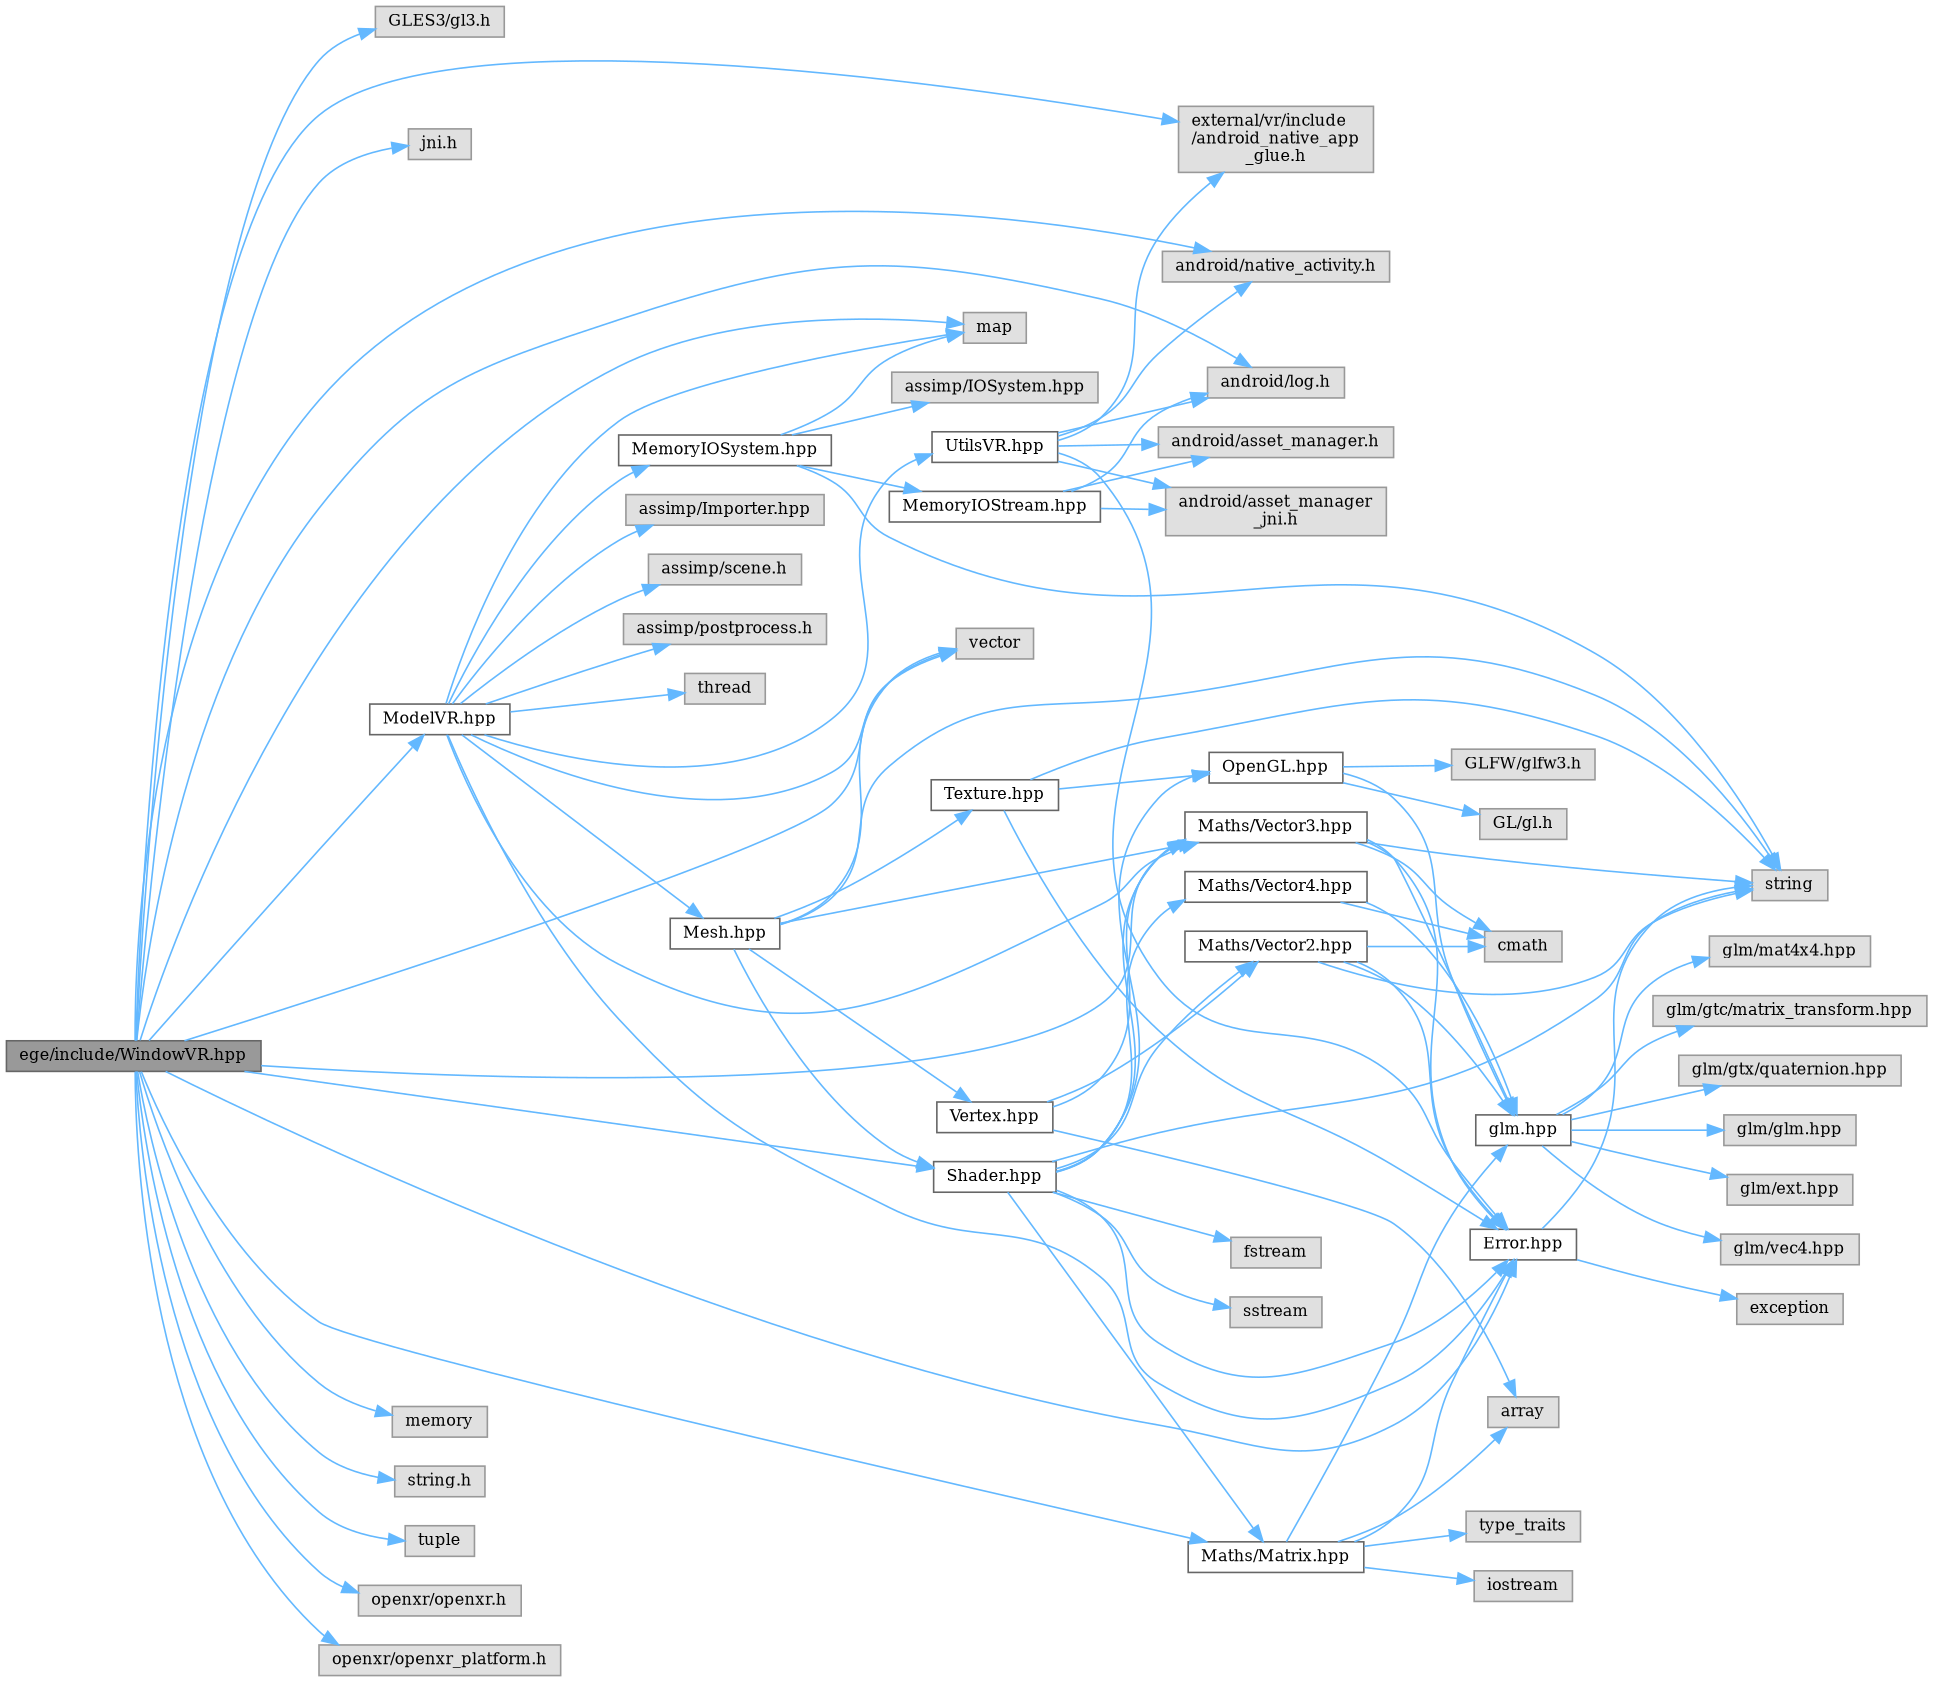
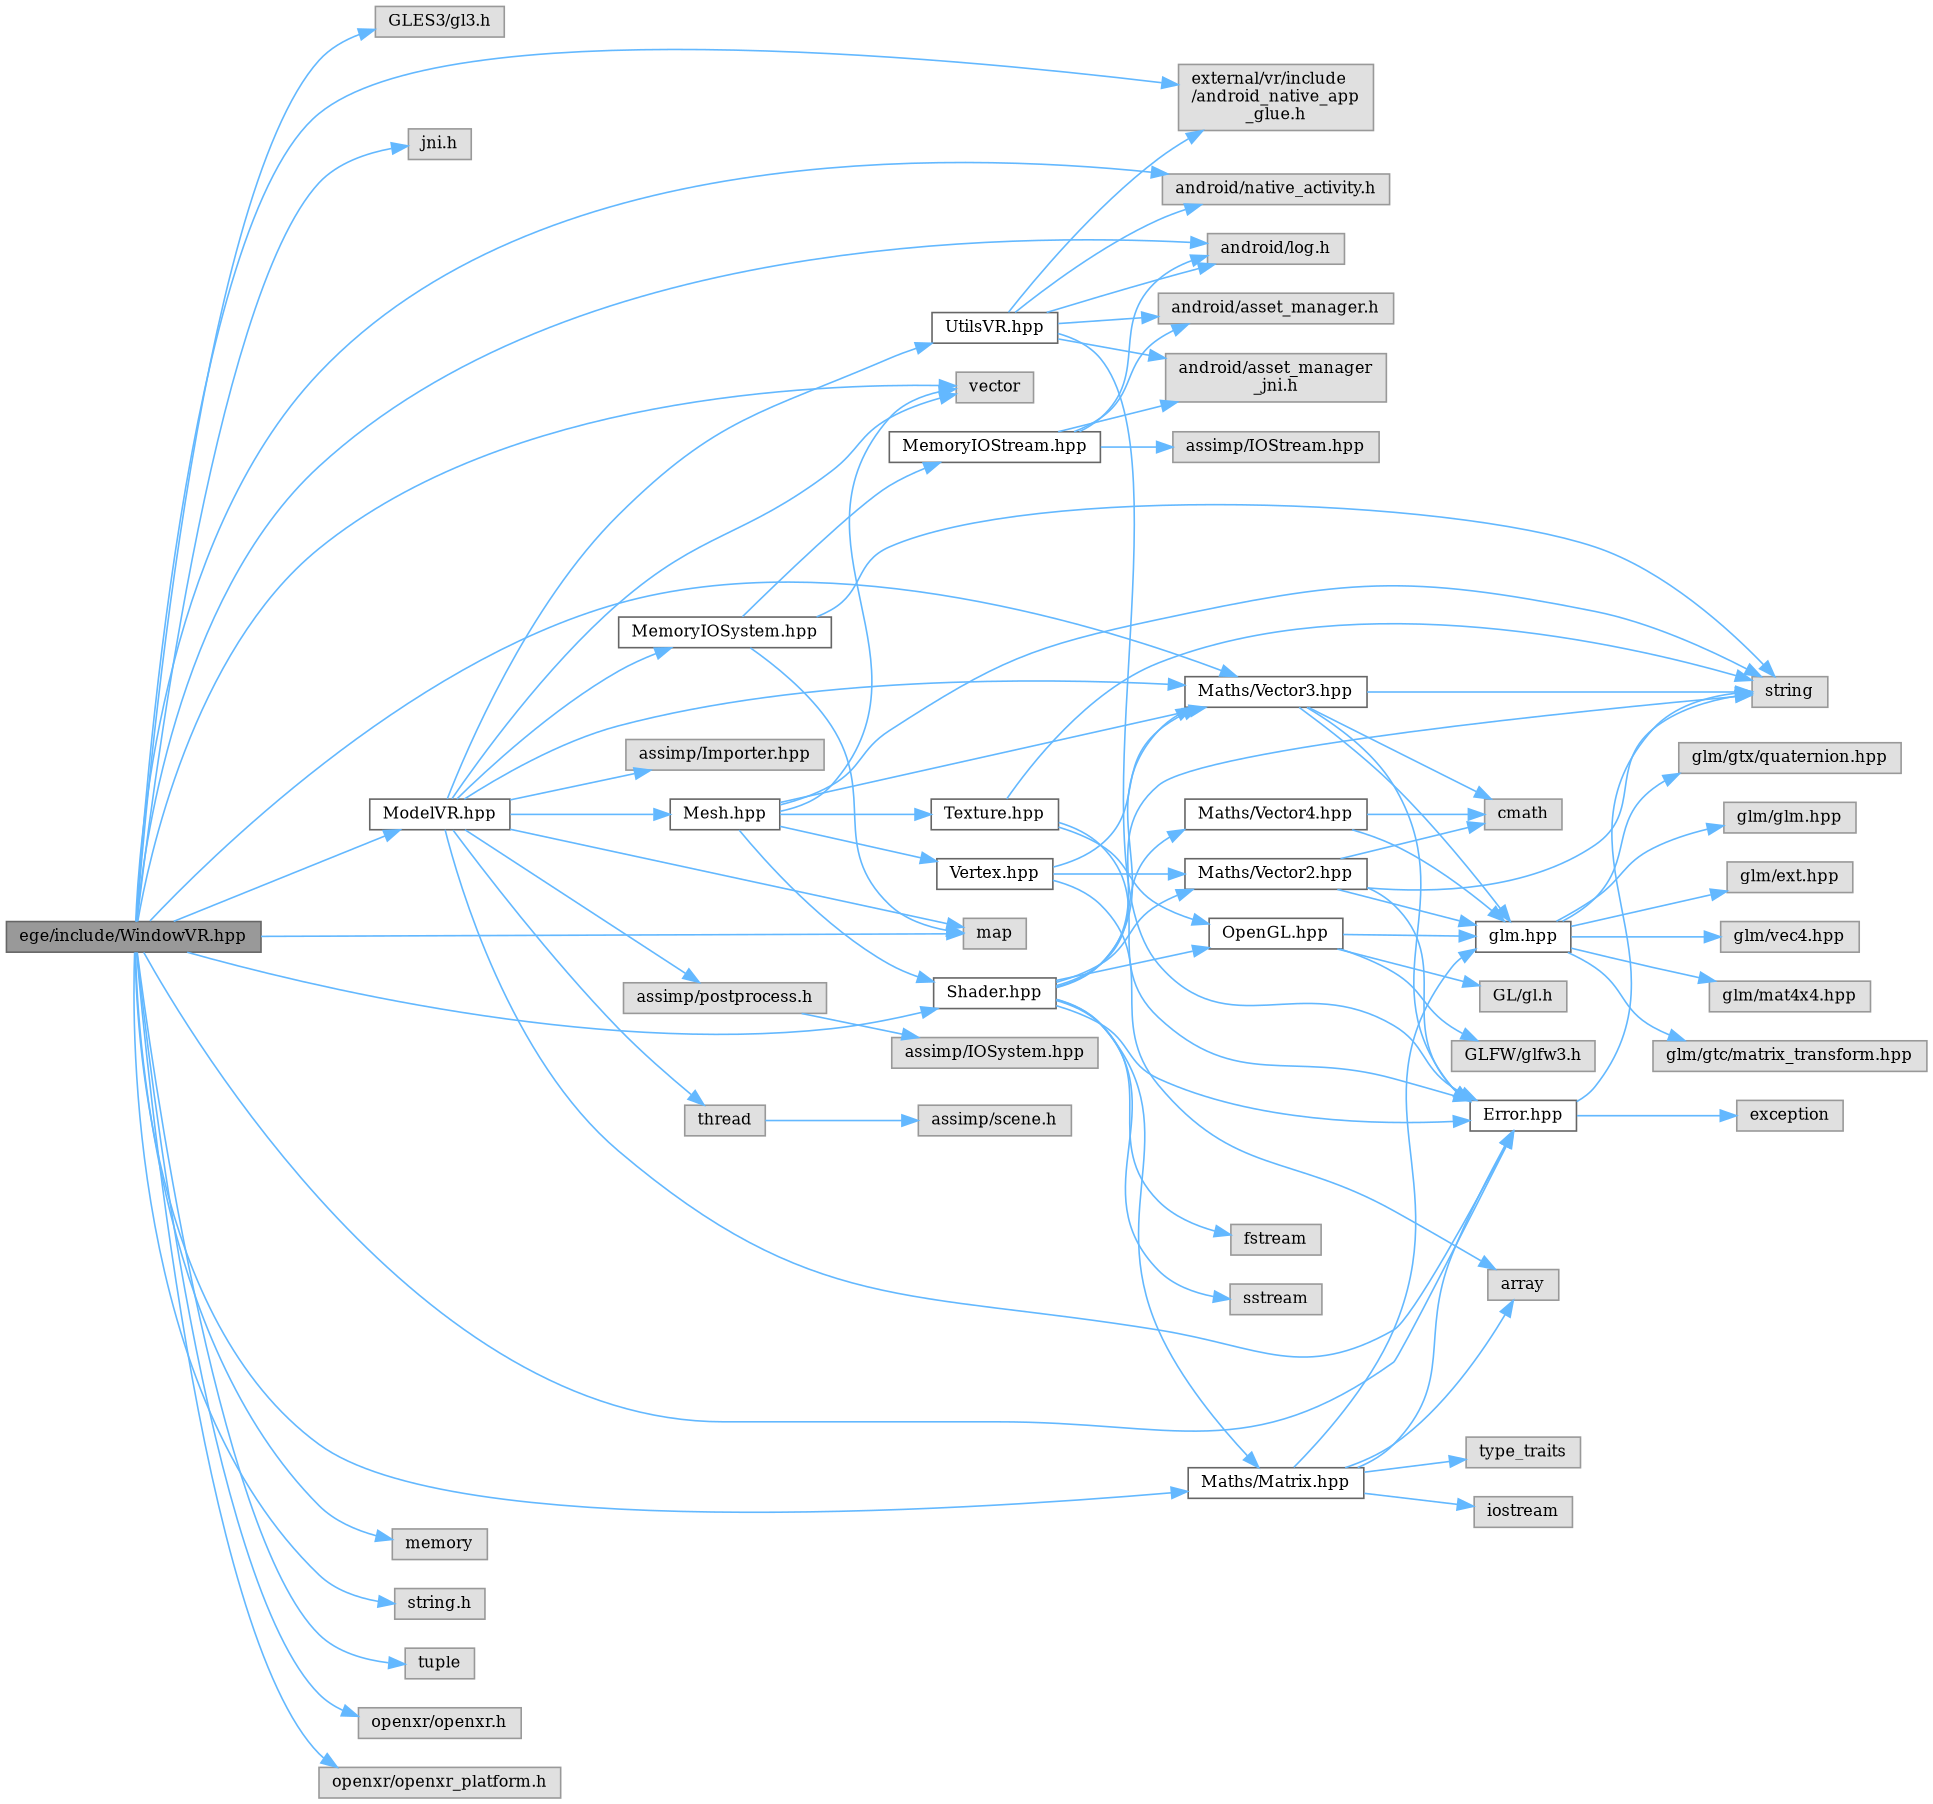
edge "MemoryIOSystem.hpp" -> "assimp/IOSystem.hpp": now "assimp/postprocess.h" -> "assimp/IOSystem.hpp"
node "assimp/IOStream.hpp": added
edge "ModelVR.hpp" -> "assimp/scene.h": now "thread" -> "assimp/scene.h"
